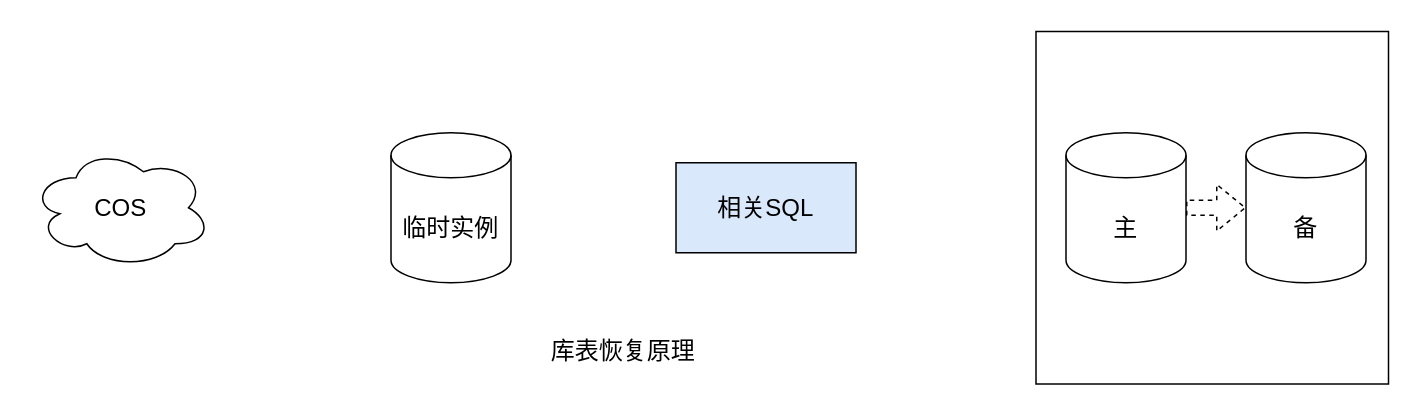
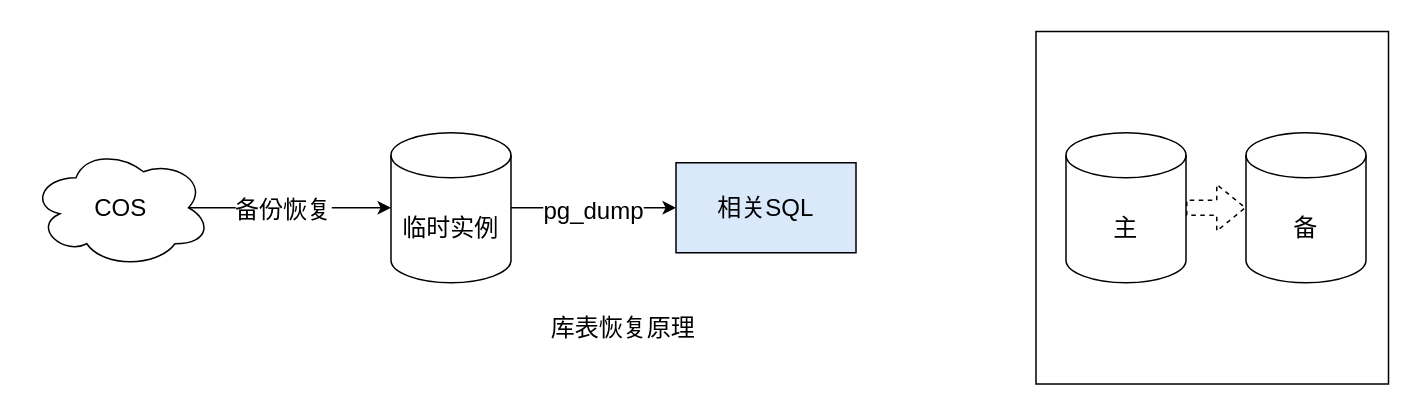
edge "COS" -> "临时实例": added, label "备份恢复"
edge "临时实例" -> "相关SQL": added, label "pg_dump"
node "库表恢复原理": moved (623, 350) -> (623, 328)
